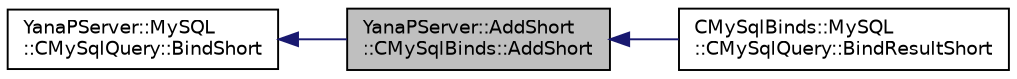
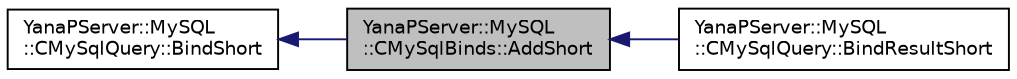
node "YanaPServer::AddShort ::CMySqlBinds::AddShort": label "YanaPServer::AddShort ::CMySqlBinds::AddShort" -> "YanaPServer::MySQL ::CMySqlBinds::AddShort"
node "CMySqlBinds::MySQL ::CMySqlQuery::BindResultShort": label "CMySqlBinds::MySQL ::CMySqlQuery::BindResultShort" -> "YanaPServer::MySQL ::CMySqlQuery::BindResultShort"
